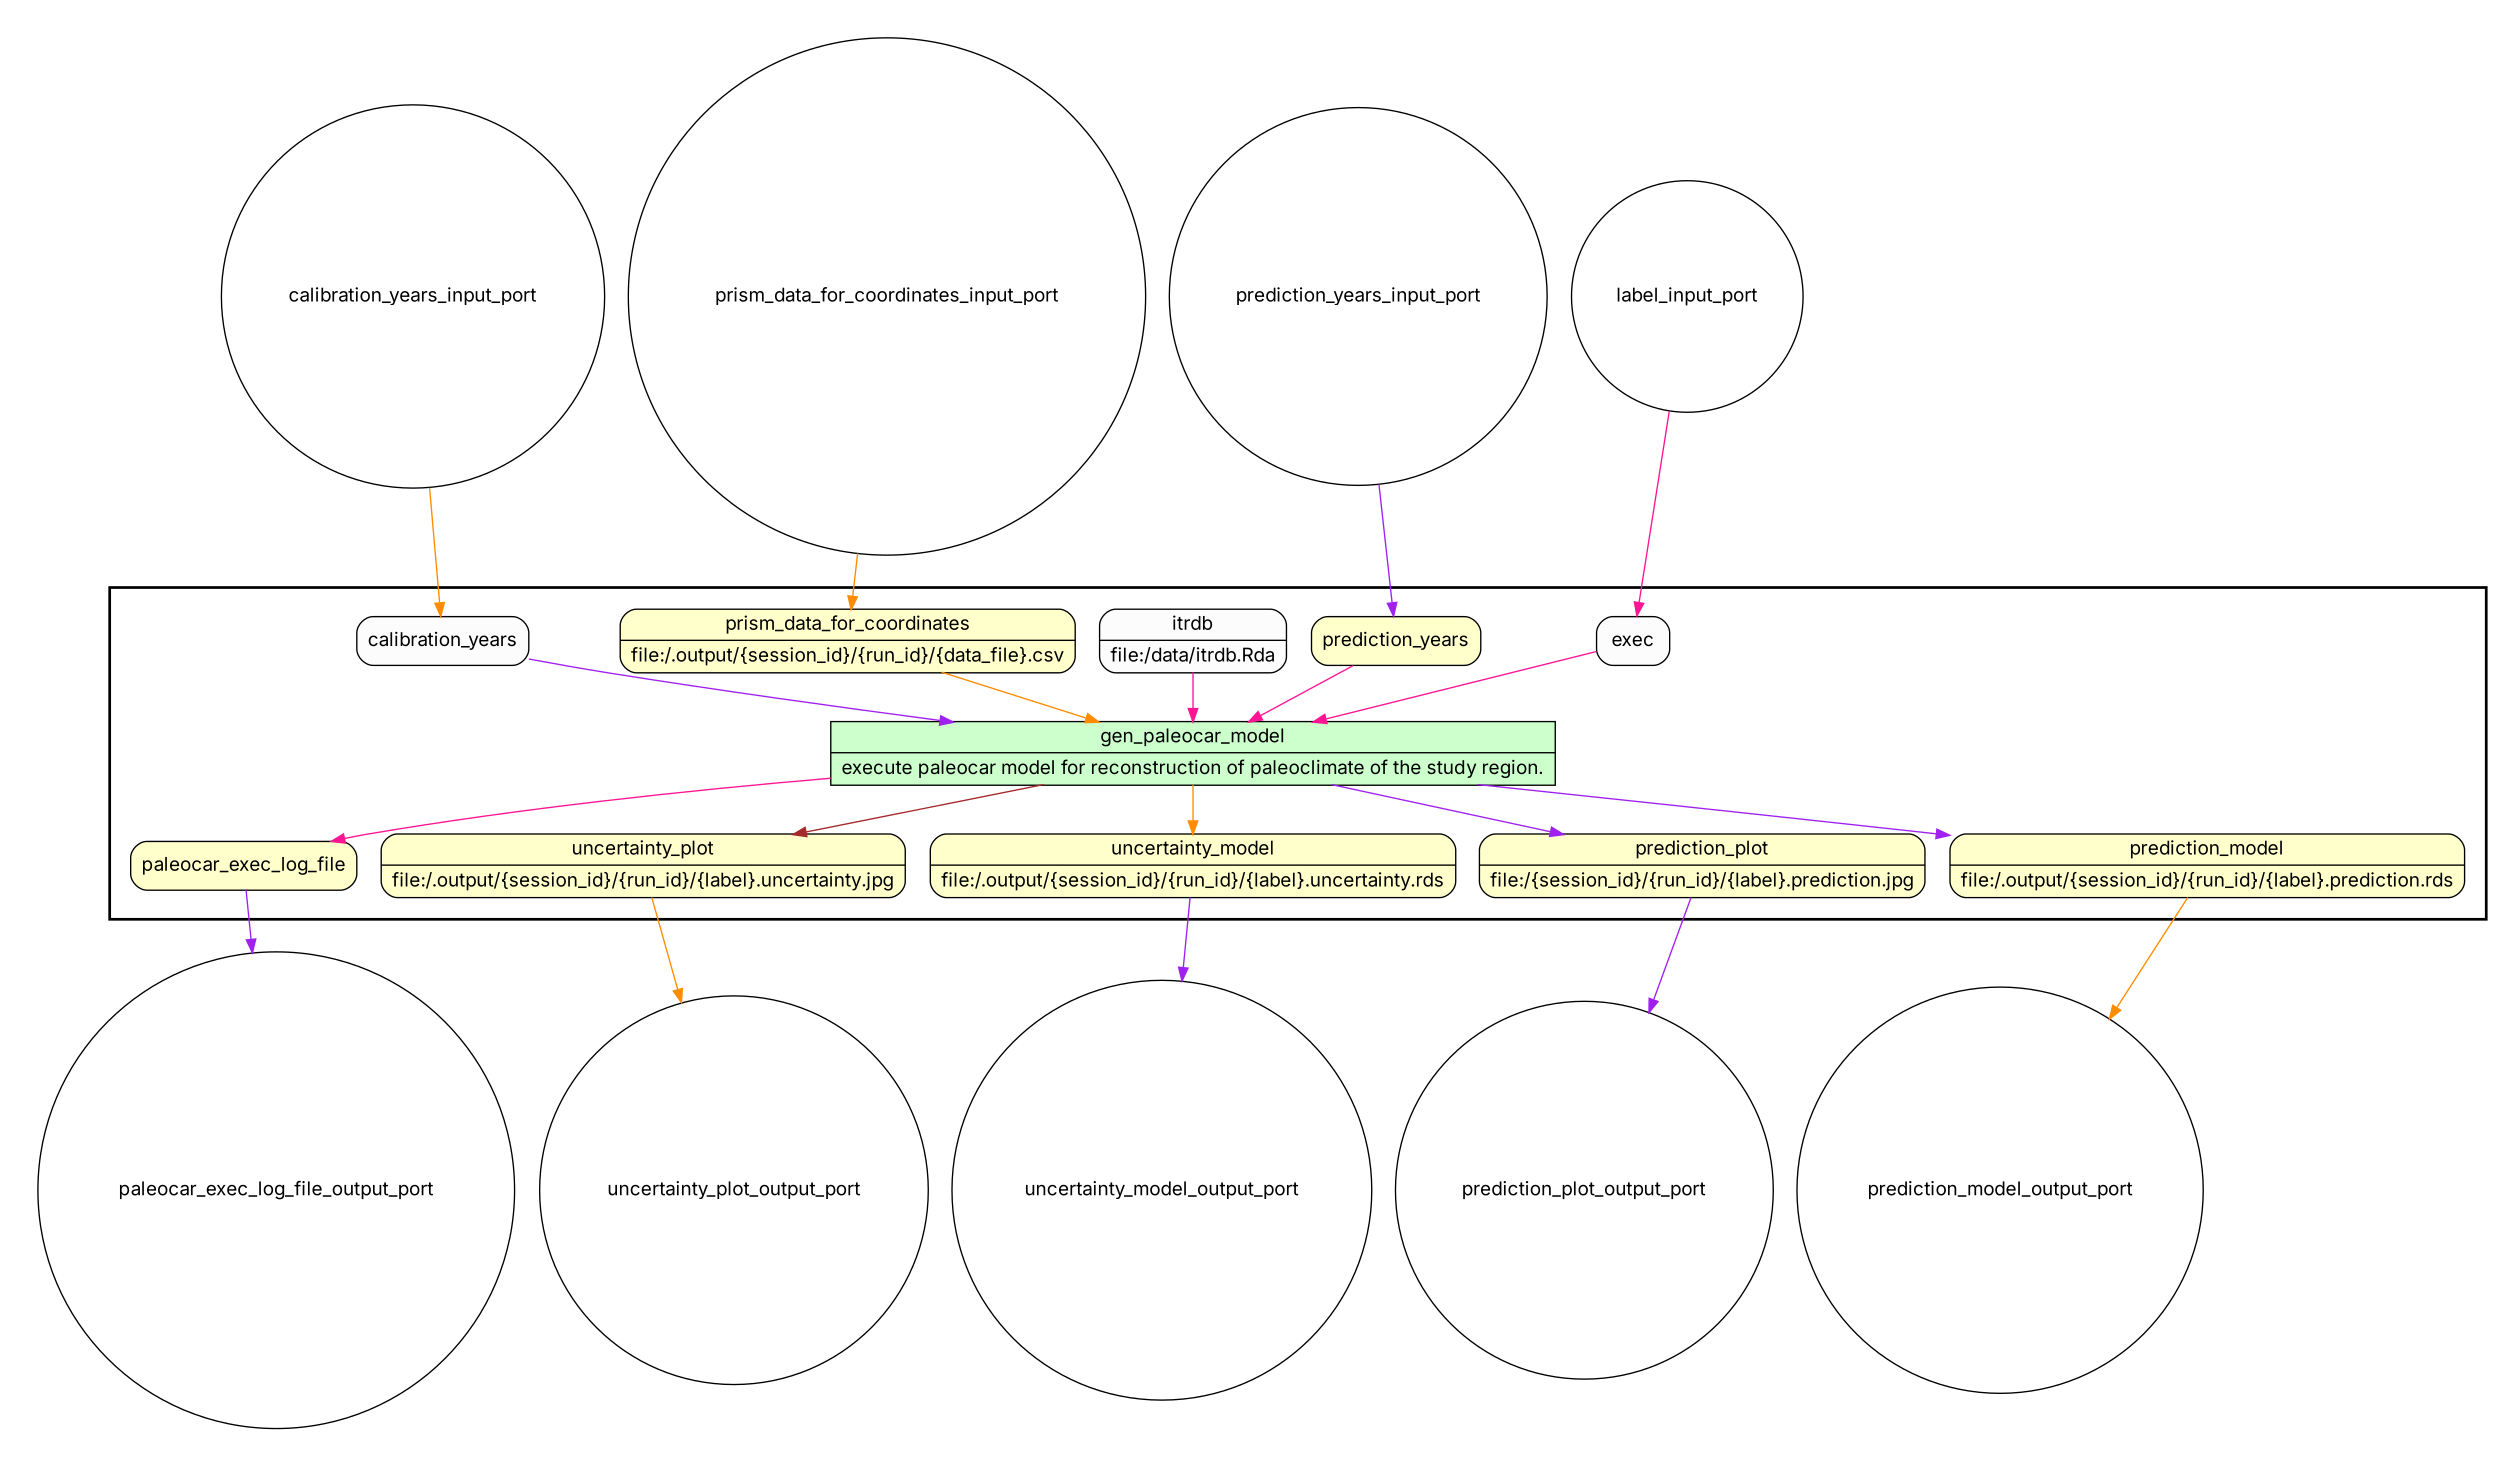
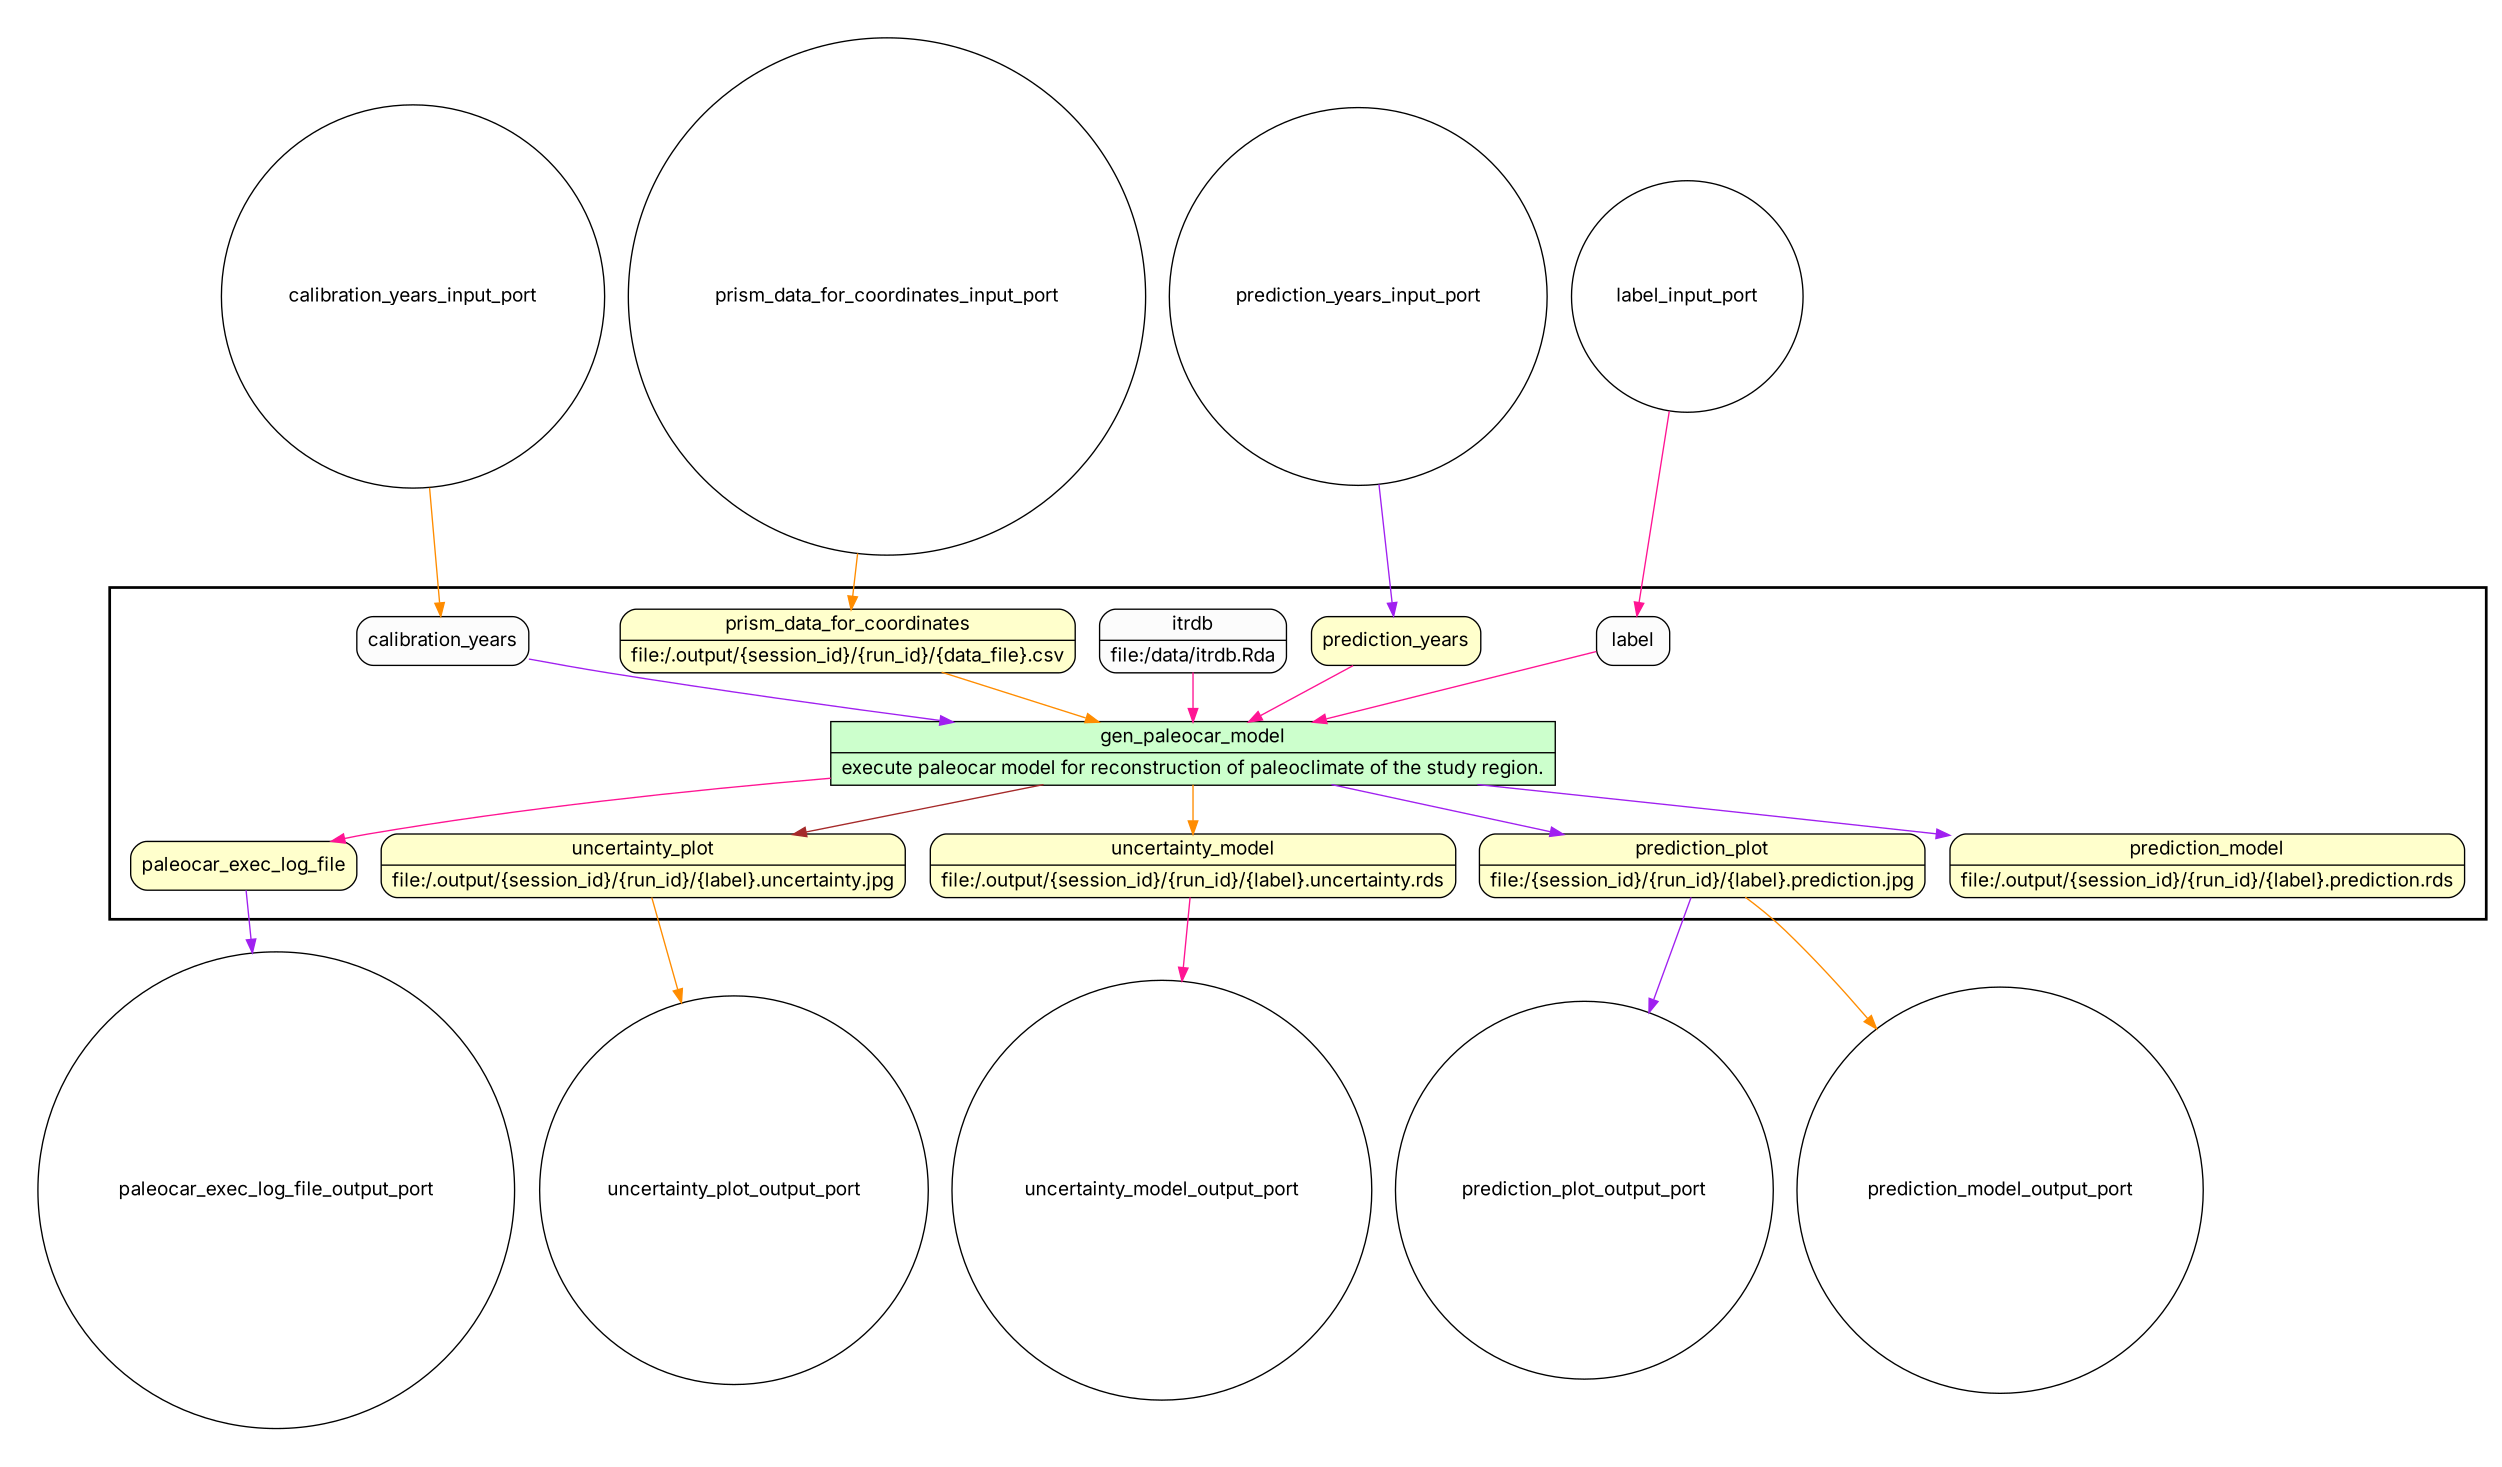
node "exec": label "exec" -> "label"
edge "uncertainty_model" -> "uncertainty_model_output_port": color purple -> deeppink
edge "prediction_model" -> "prediction_model_output_port": now "prediction_plot" -> "prediction_model_output_port"
